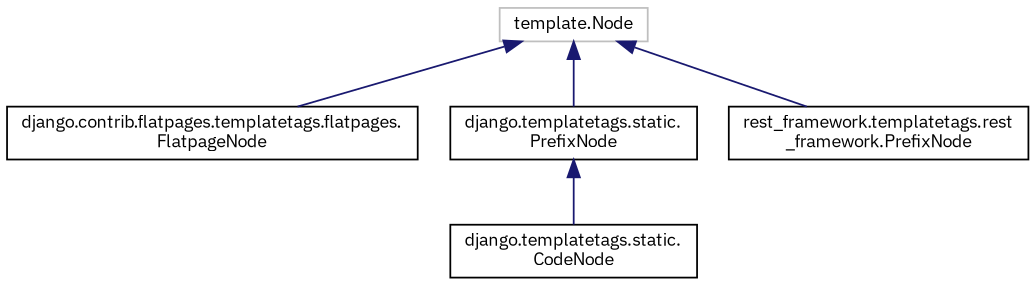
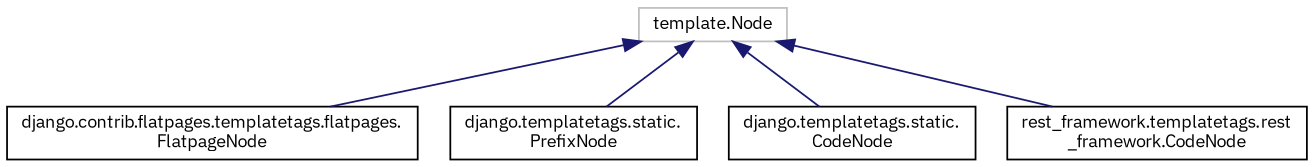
node "rest_framework.templatetags.rest _framework.PrefixNode": label "rest_framework.templatetags.rest _framework.PrefixNode" -> "rest_framework.templatetags.rest _framework.CodeNode"
edge "django.templatetags.static. CodeNode" -> "django.templatetags.static. PrefixNode": now "django.templatetags.static. CodeNode" -> "template.Node"
